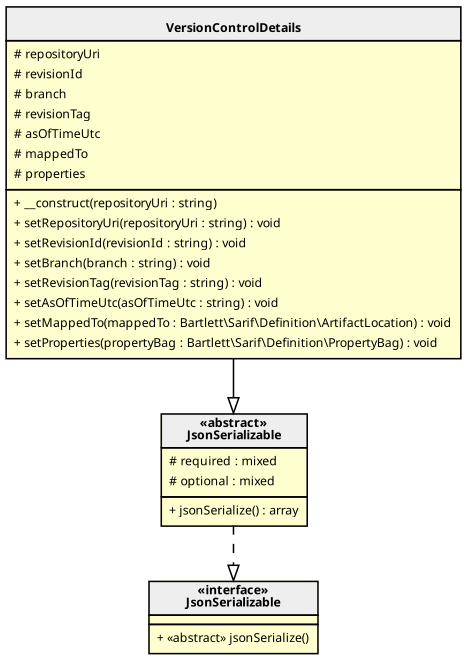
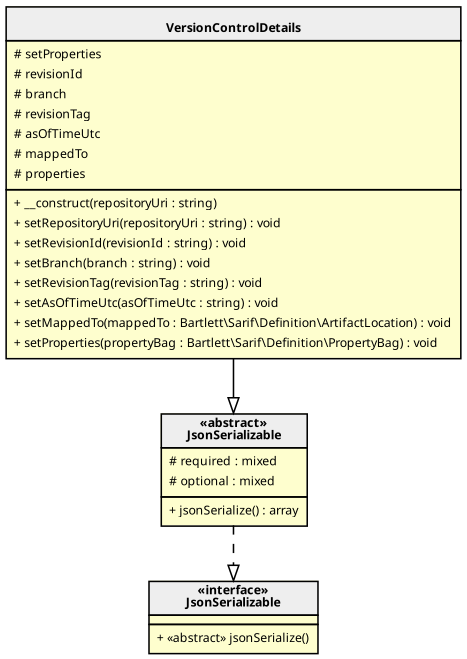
node "VersionControlDetails": text "# repositoryUri" -> "# setProperties"
